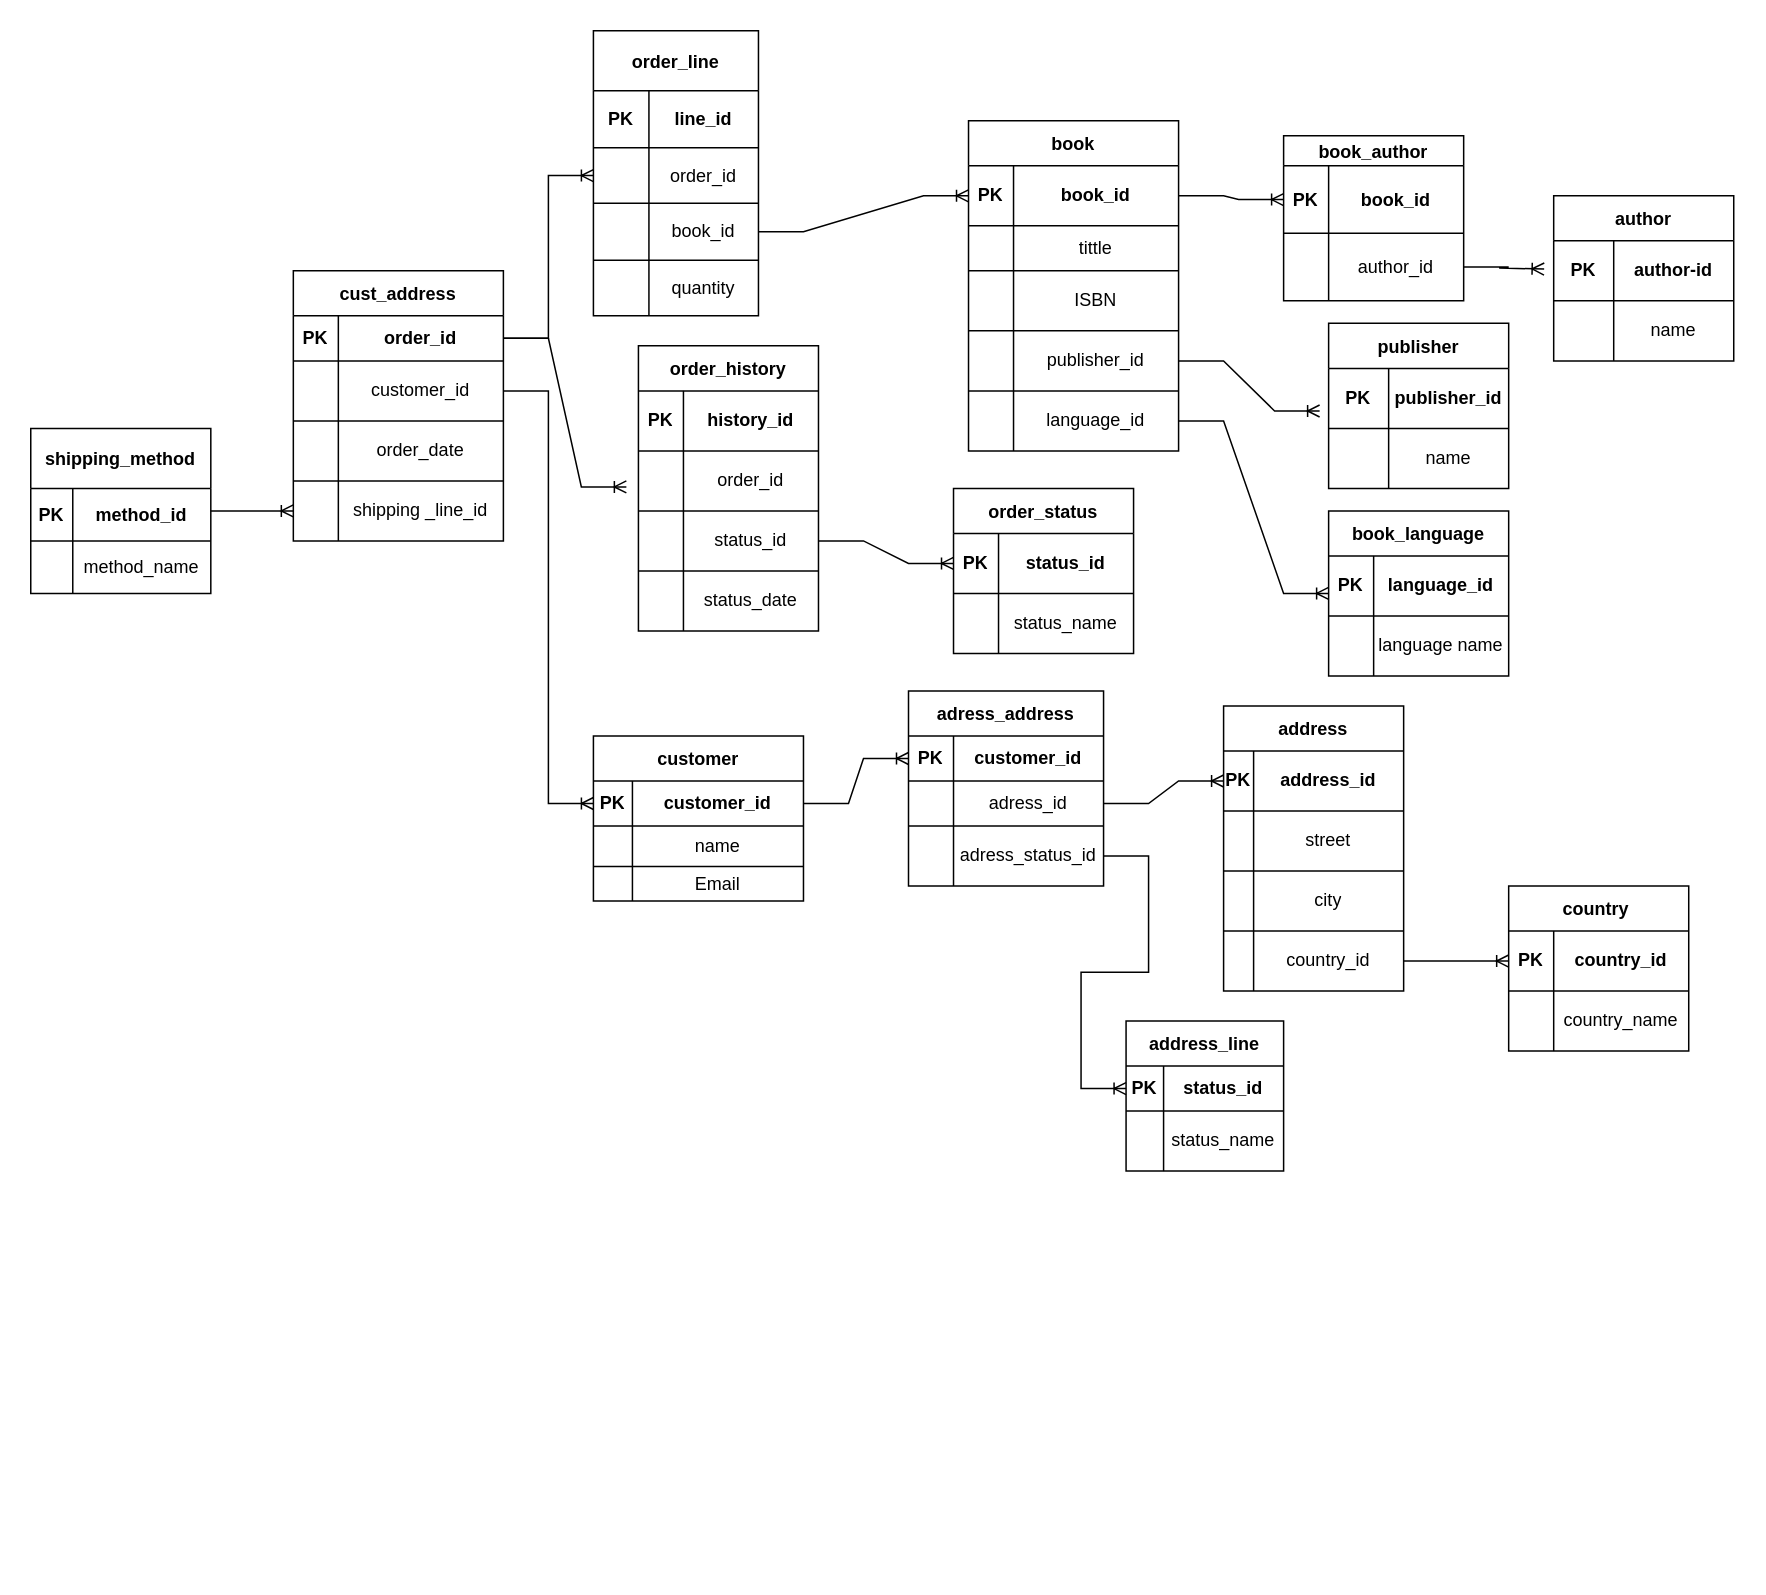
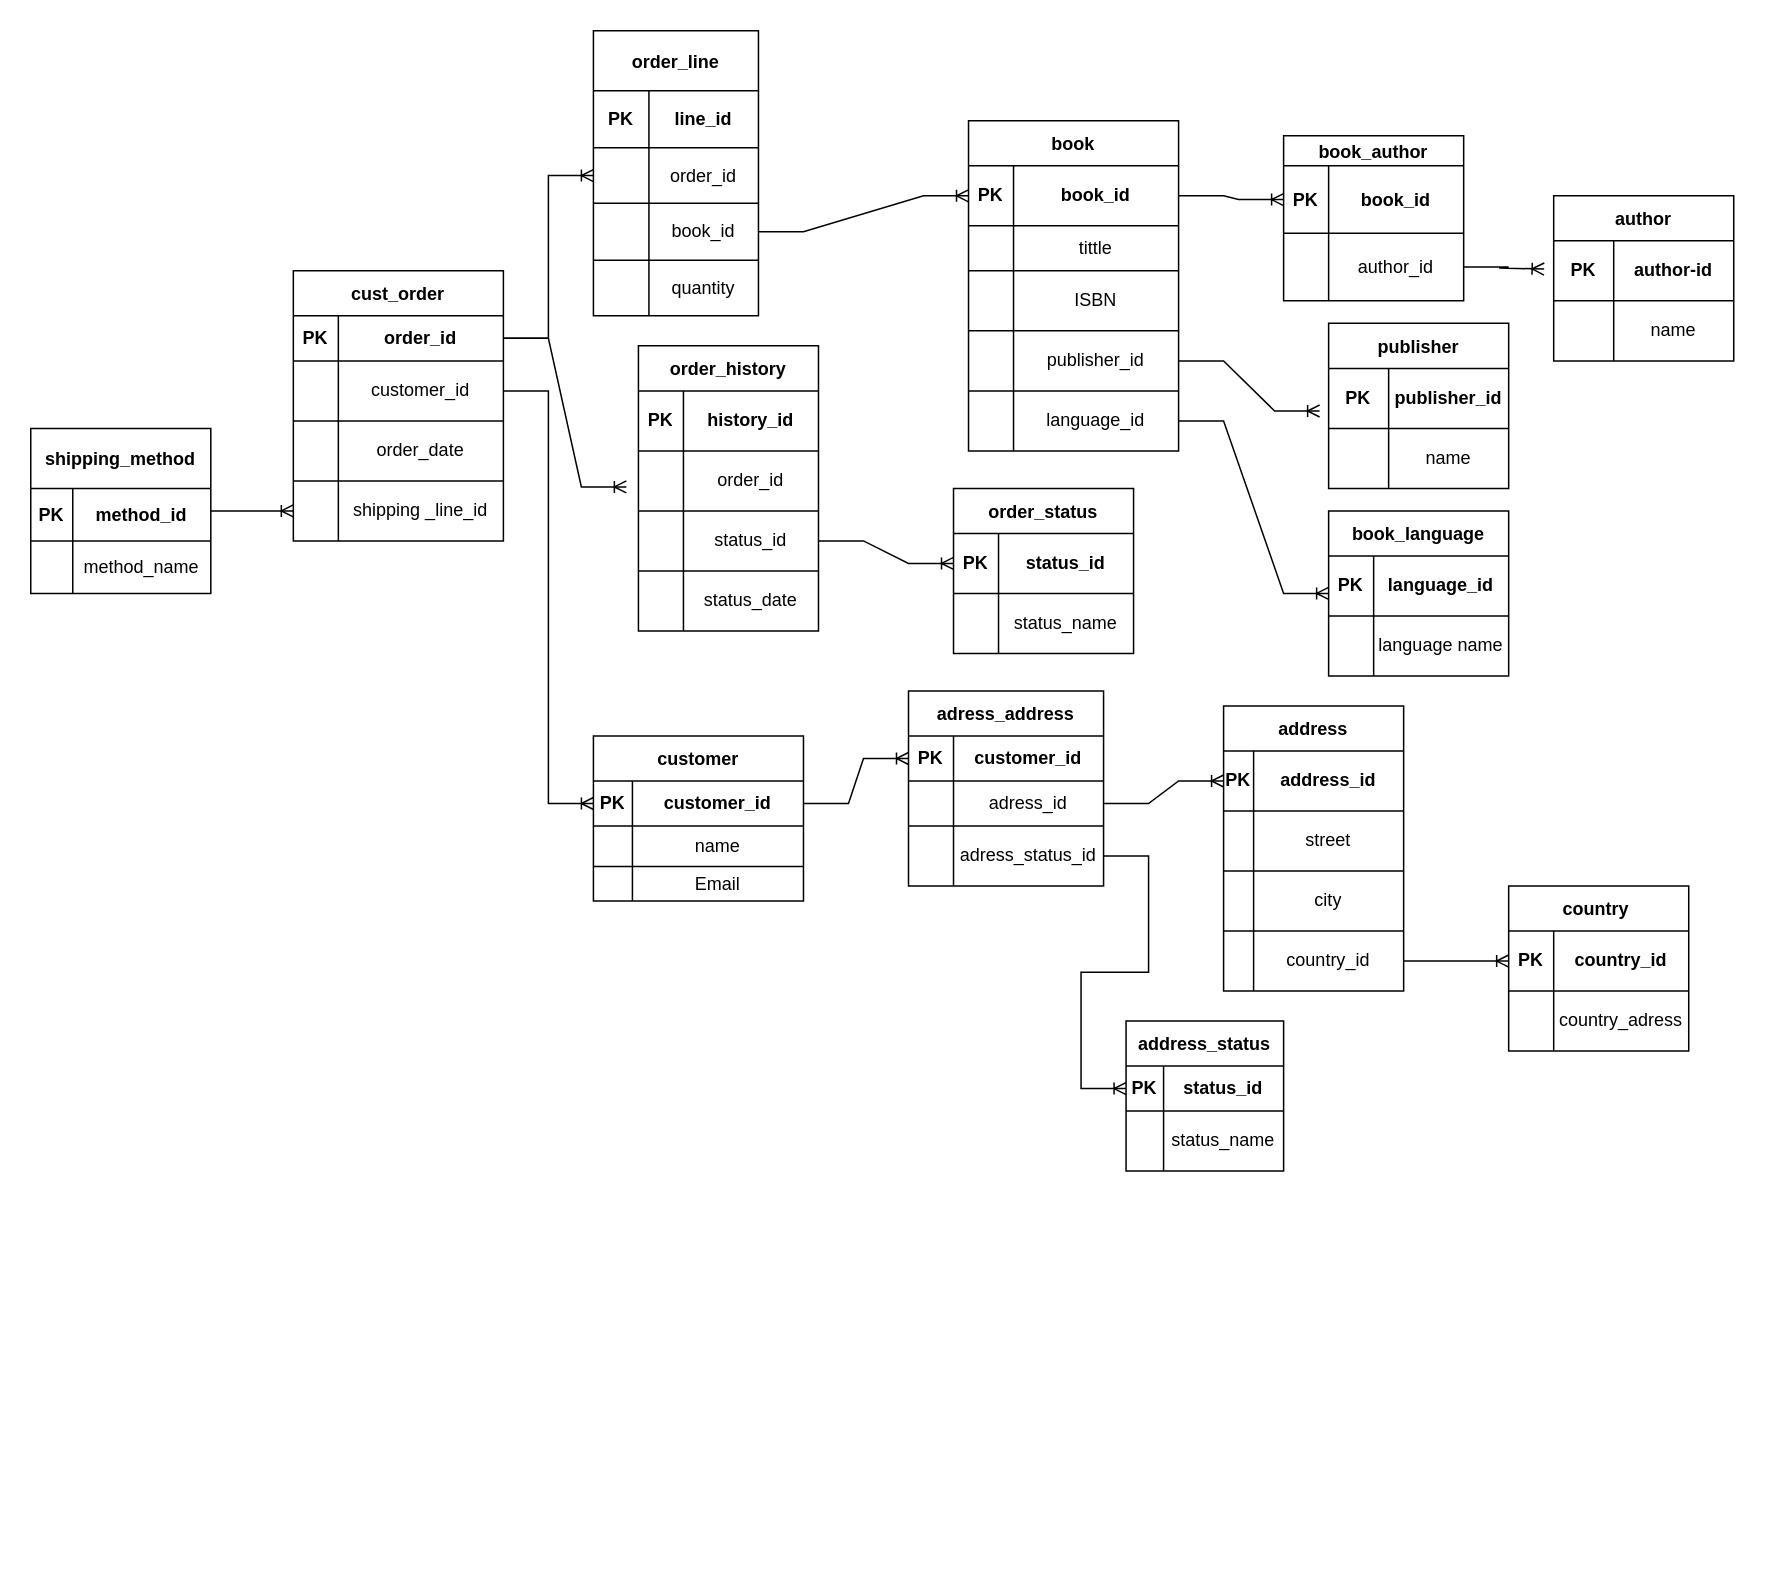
node "cust_address": label "cust_address" -> "cust_order"
node "country_name": label "country_name" -> "country_adress"
node "address_line": label "address_line" -> "address_status"
